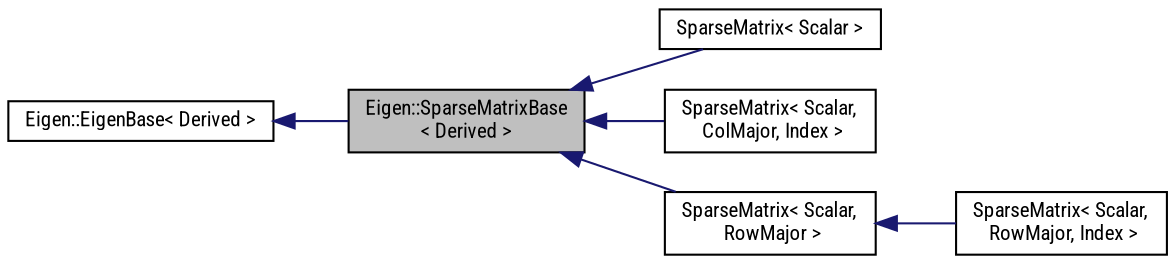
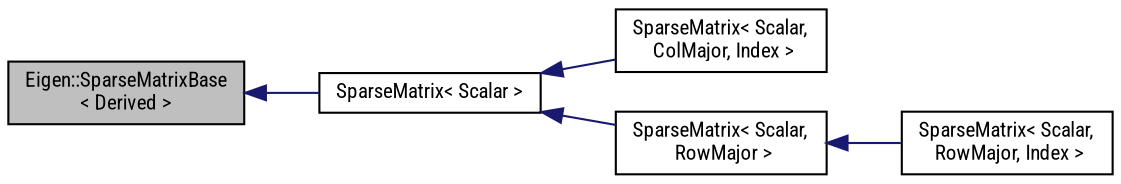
node "Eigen::EigenBase< Derived >": removed
edge "SparseMatrix< Scalar, ColMajor, Index >" -> "Eigen::SparseMatrixBase < Derived >": now "SparseMatrix< Scalar, ColMajor, Index >" -> "SparseMatrix< Scalar >"
edge "SparseMatrix< Scalar, RowMajor >" -> "Eigen::SparseMatrixBase < Derived >": now "SparseMatrix< Scalar, RowMajor >" -> "SparseMatrix< Scalar >"
